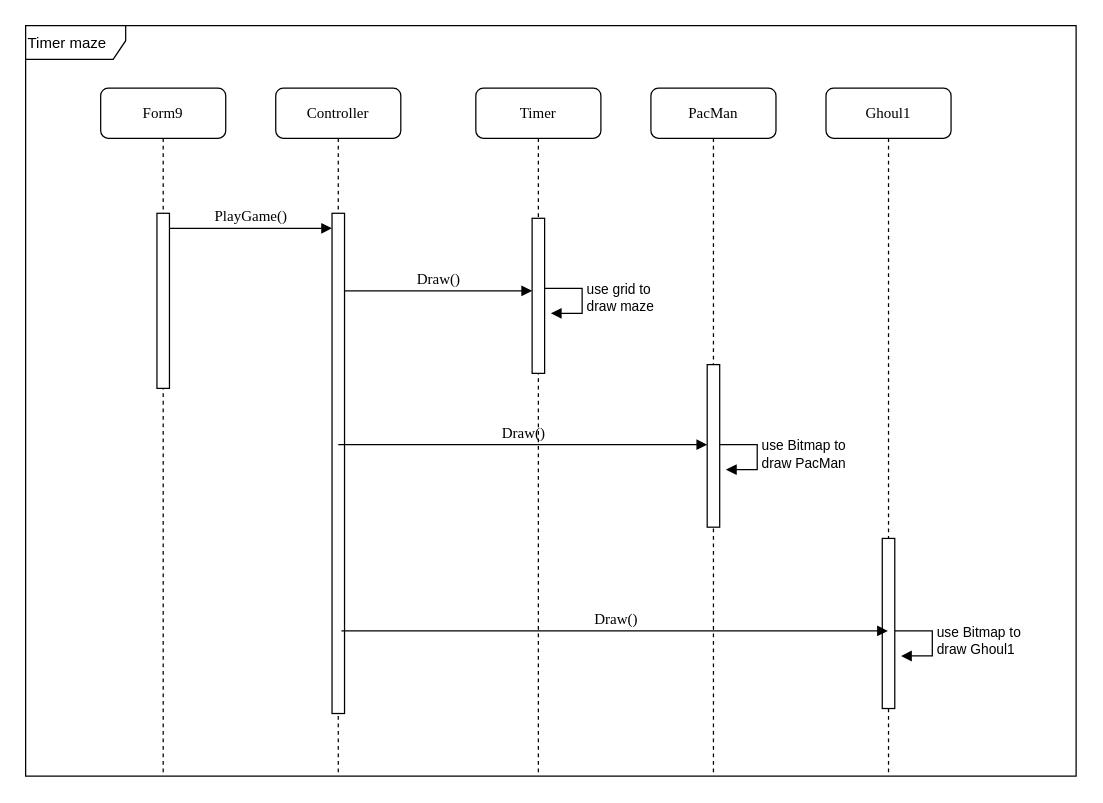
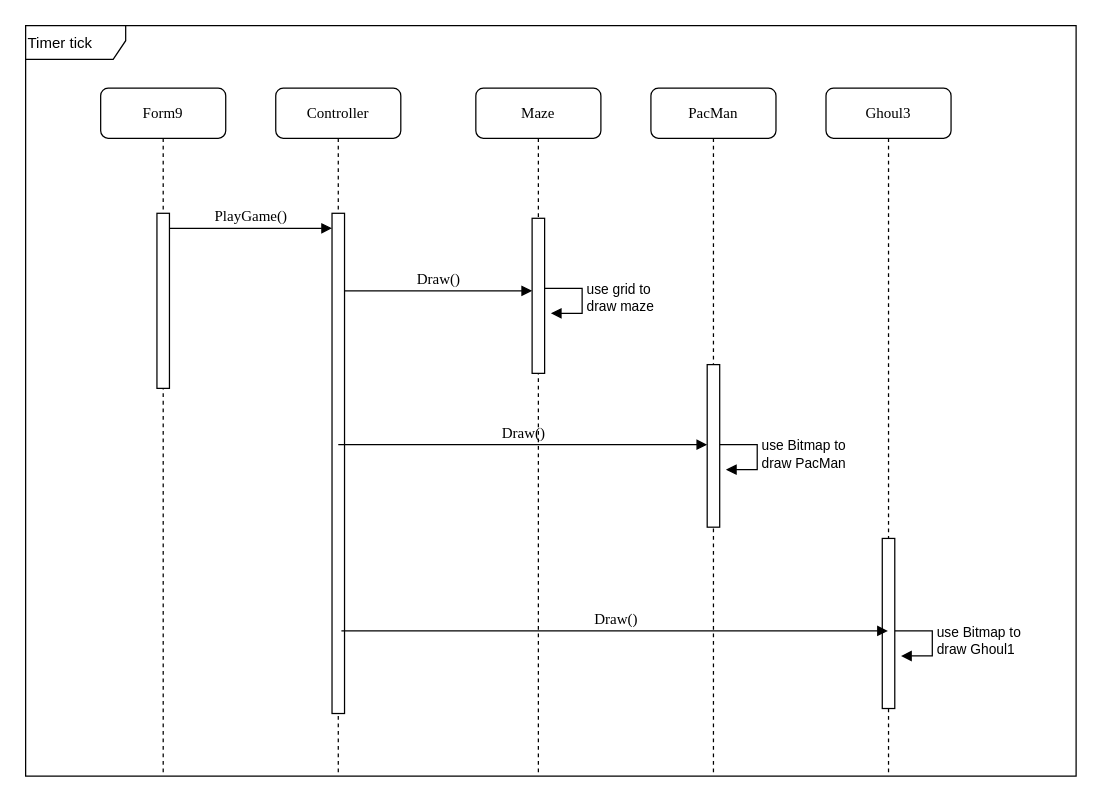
node "Timer maze": label "Timer maze" -> "Timer tick"
node "Timer": label "Timer" -> "Maze"
node "Ghoul1": label "Ghoul1" -> "Ghoul3"
